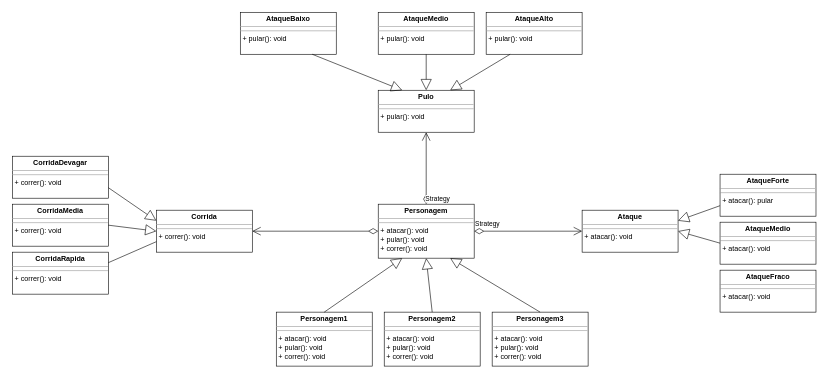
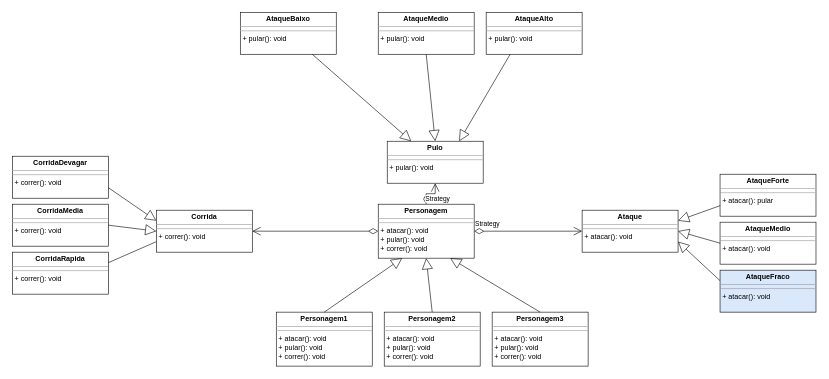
node "Pulo + pular(): void": moved (426, 111) -> (435, 162)
edge "AtaqueFraco + atacar(): void" -> "Ataque + atacar(): void": added
node "AtaqueFraco + atacar(): void": fillcolor #ffffff -> #dae8fc
